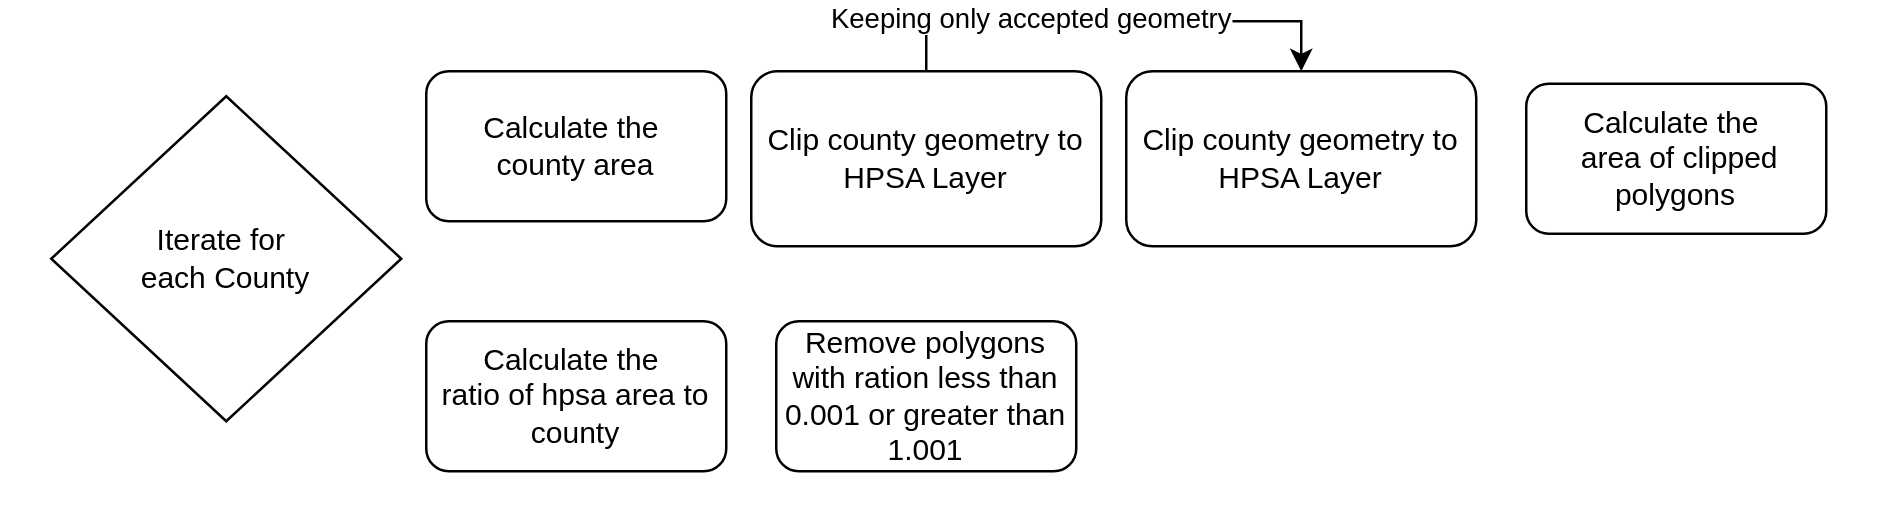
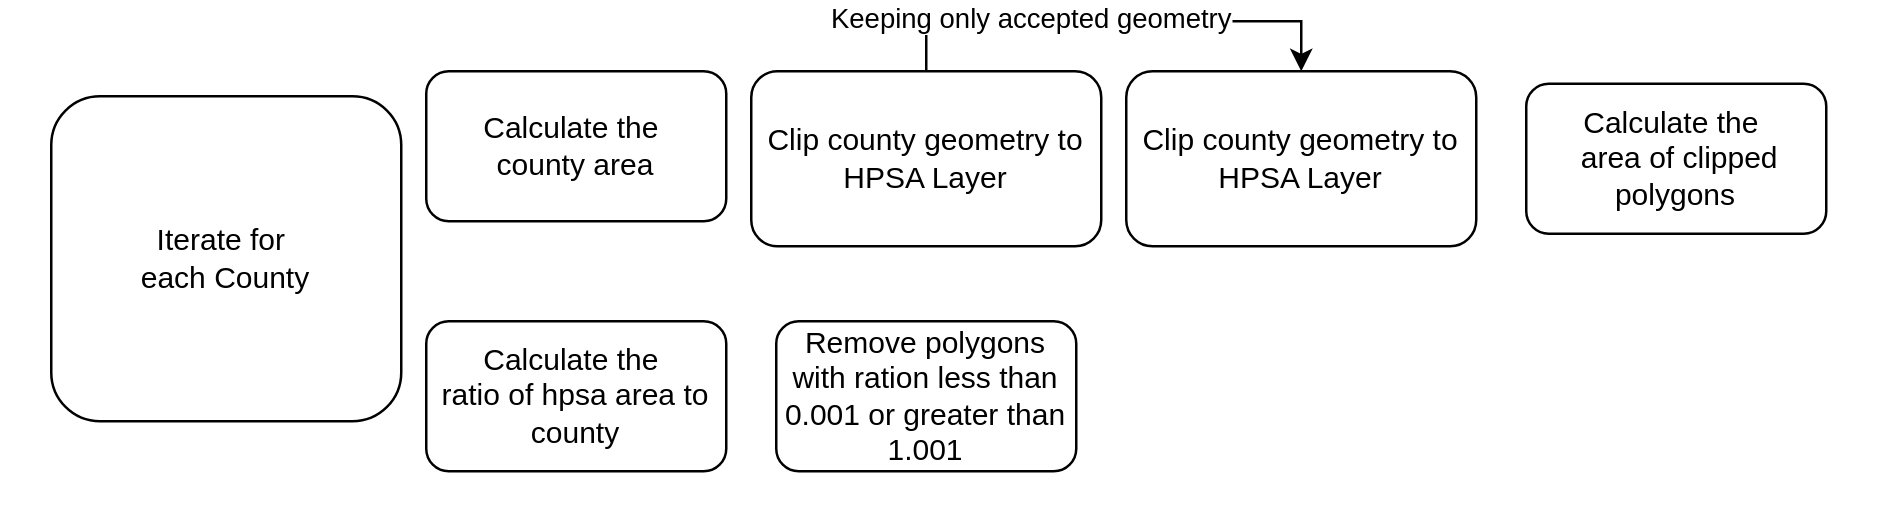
node "Iterate for each County": shape diamond -> rounded rectangle
